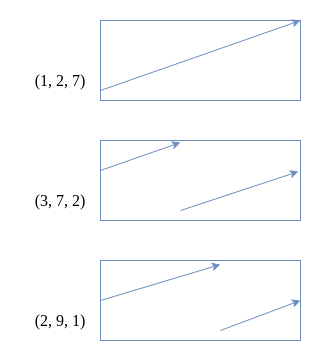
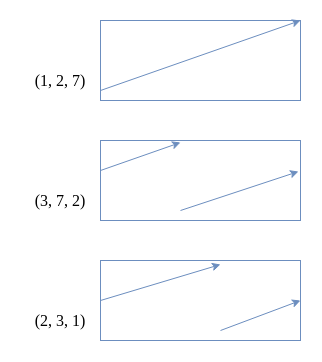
node "(2, 9, 1)": label "(2, 9, 1)" -> "(2, 3, 1)"
